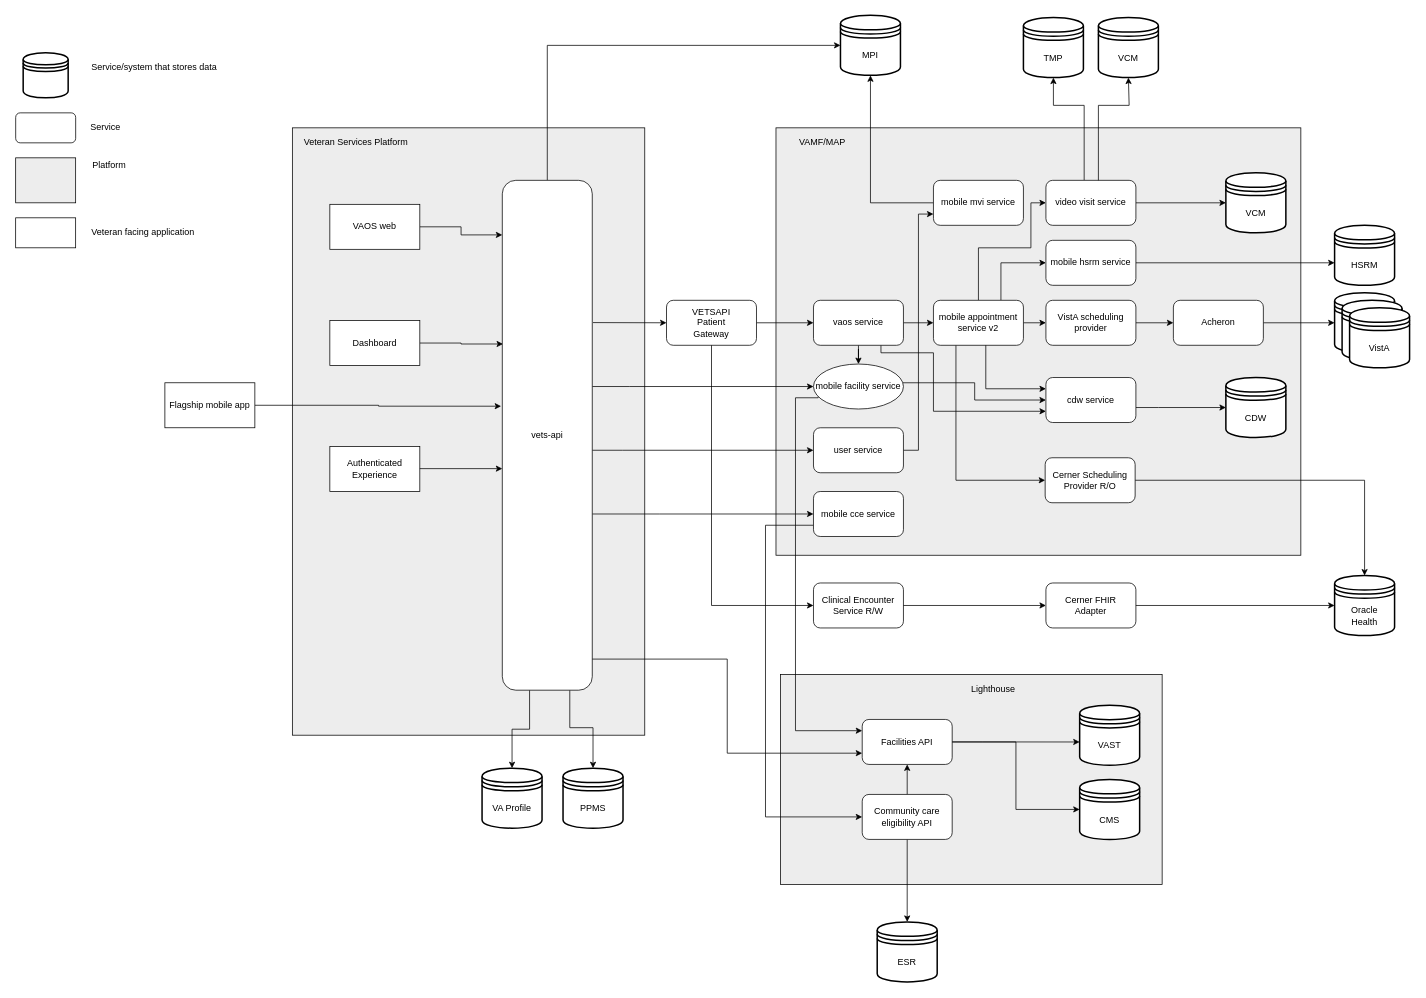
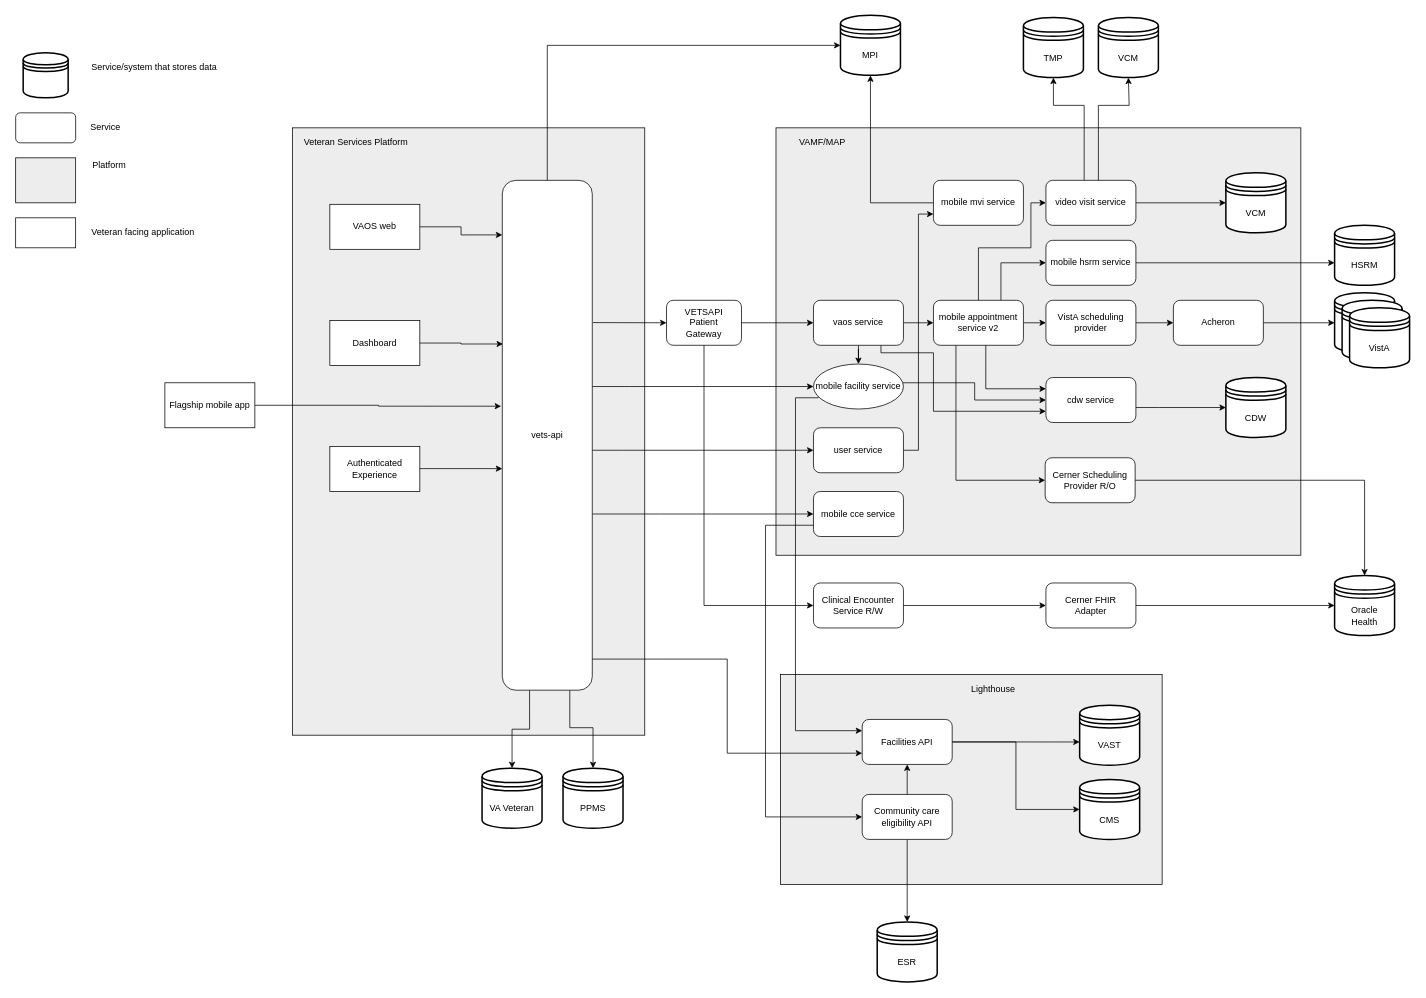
node "VETSAPI Patient Gateway": size 90x45 -> 75x45
node "VA Profile": label "VA Profile" -> "VA Veteran"
